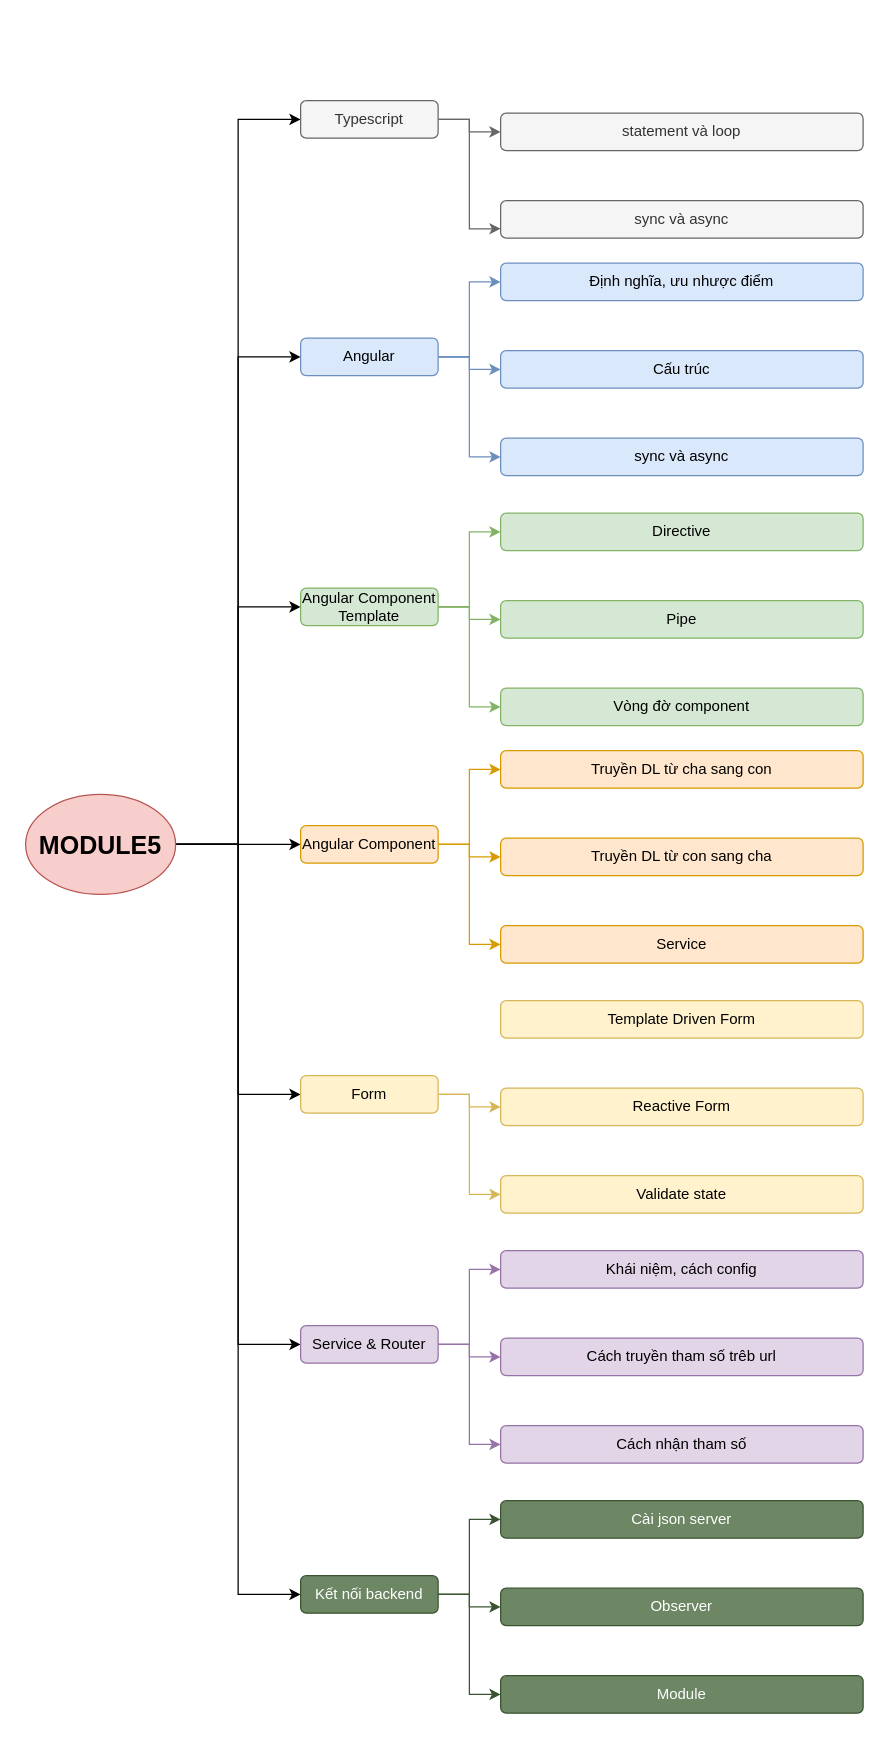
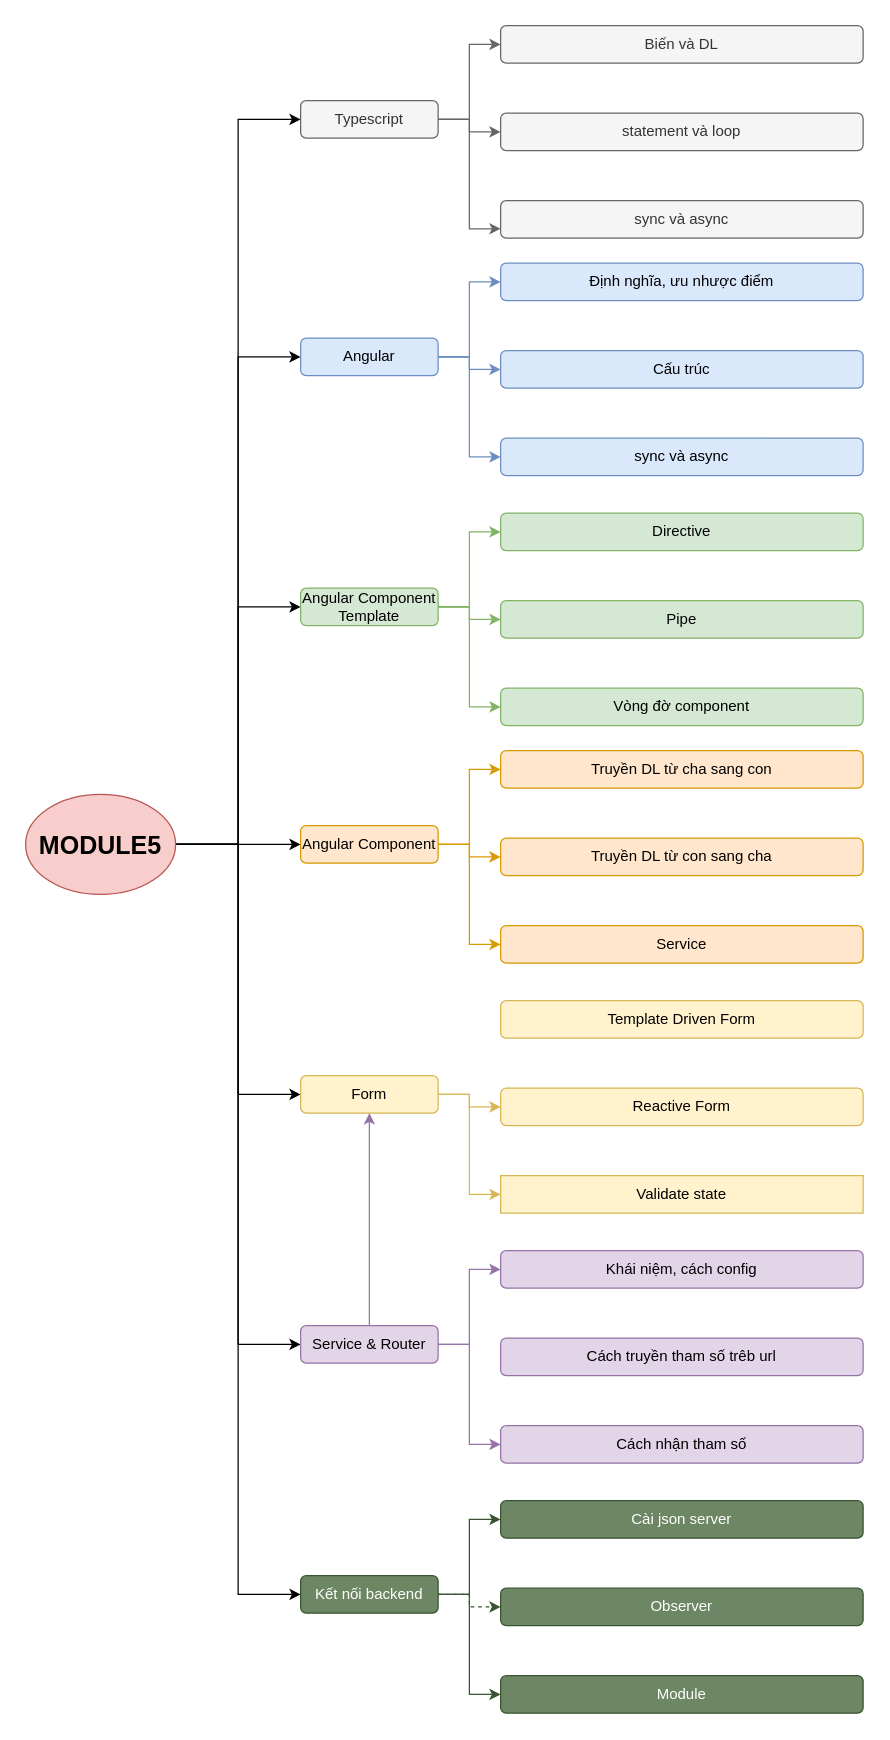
node "Biến và DL": added
edge "Typescript" -> "Biến và DL": added
node "Validate state": shape rounded rectangle -> rectangle
edge "Service & Router" -> "Cách truyền tham số trêb url": now "Service & Router" -> "Form"
edge "Kết nối backend" -> "Observer": style solid -> dashed
